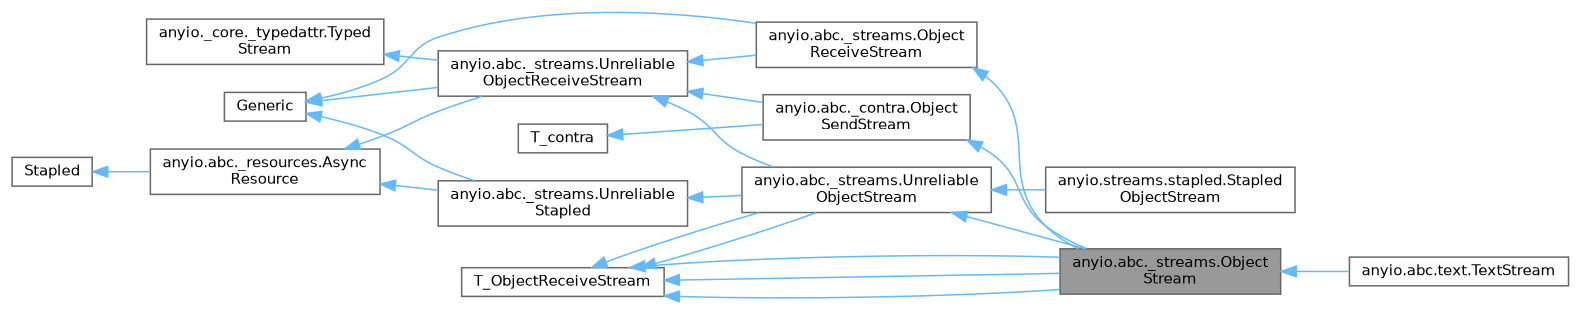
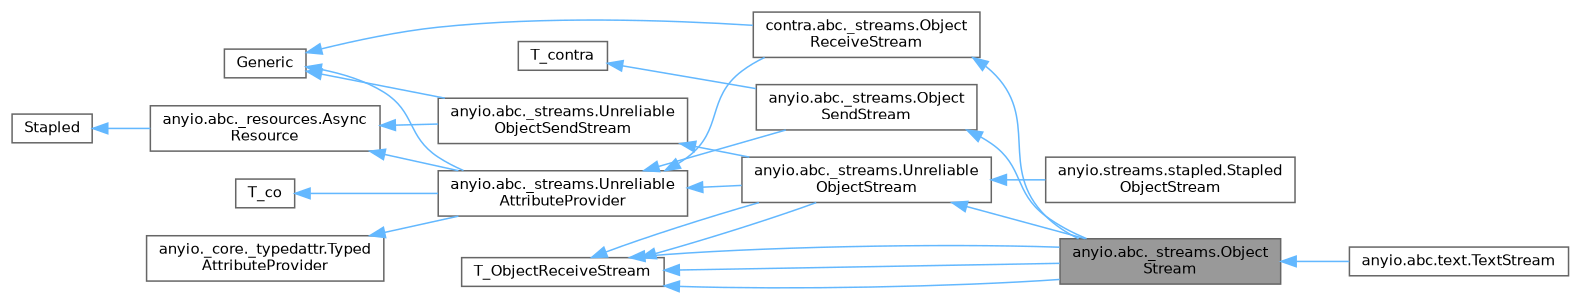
node "anyio._core._typedattr.Typed Stream": label "anyio._core._typedattr.Typed Stream" -> "anyio._core._typedattr.Typed AttributeProvider"
node "anyio.abc._streams.Object ReceiveStream": label "anyio.abc._streams.Object ReceiveStream" -> "contra.abc._streams.Object ReceiveStream"
node "anyio.abc._streams.Unreliable ObjectReceiveStream": label "anyio.abc._streams.Unreliable ObjectReceiveStream" -> "anyio.abc._streams.Unreliable AttributeProvider"
node "anyio.abc._contra.Object SendStream": label "anyio.abc._contra.Object SendStream" -> "anyio.abc._streams.Object SendStream"
node "T_co": added
node "anyio.abc._streams.Unreliable Stapled": label "anyio.abc._streams.Unreliable Stapled" -> "anyio.abc._streams.Unreliable ObjectSendStream"
